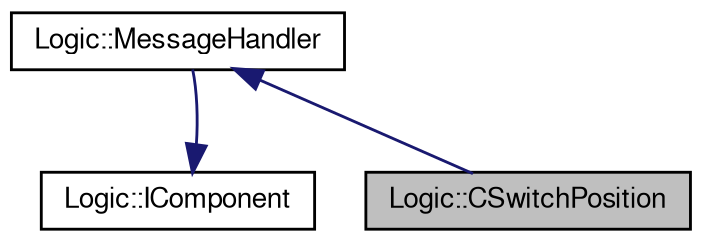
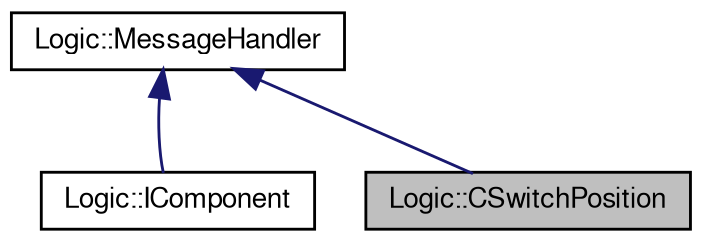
edge "Logic::MessageHandler" -> "Logic::IComponent": reversed
